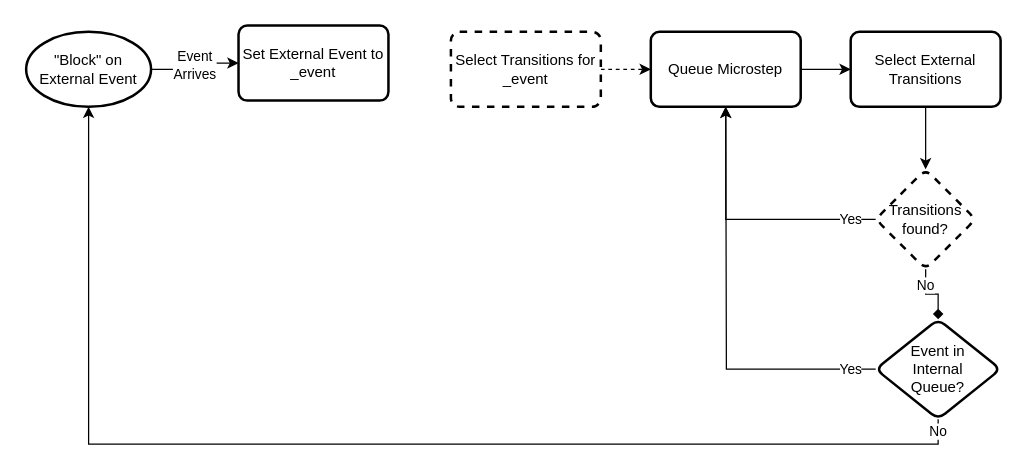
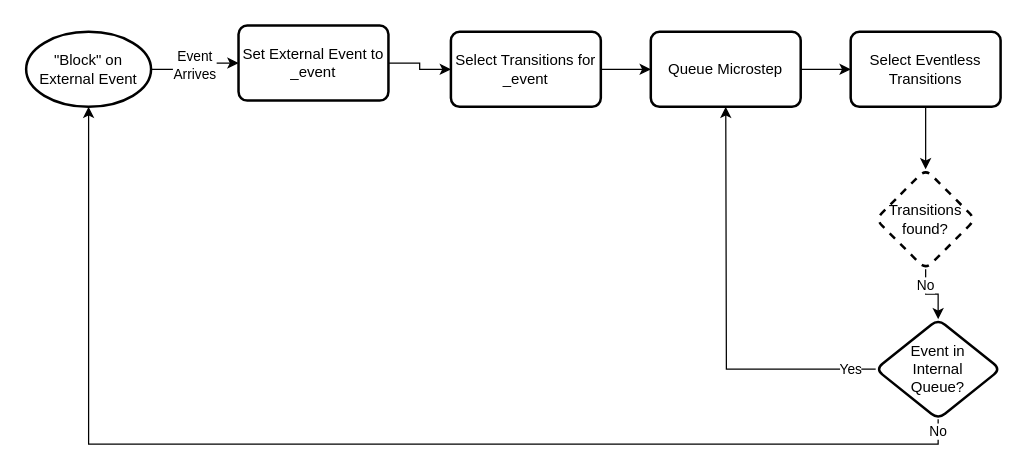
edge "Set External Event to _event" -> "Select Transitions for _event": added
node "Select Transitions for _event": style dashed -> solid
edge "Select Transitions for _event" -> "Queue Microstep": style dashed -> solid
node "Select External Transitions": label "Select External Transitions" -> "Select Eventless Transitions"
edge "Transitions found?" -> "Queue Microstep": removed, label "Yes"
edge "Transitions found?" -> "Event in Internal Queue?": arrowhead diamond -> classic
